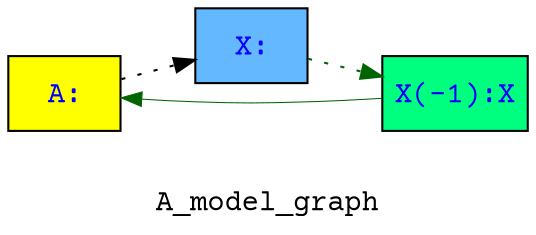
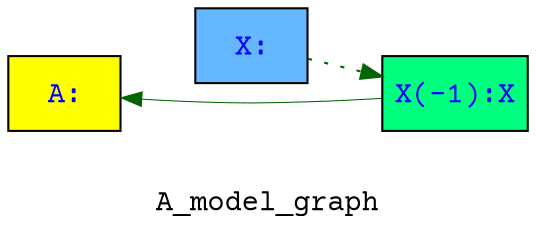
edge "A:" -> "X:": removed
